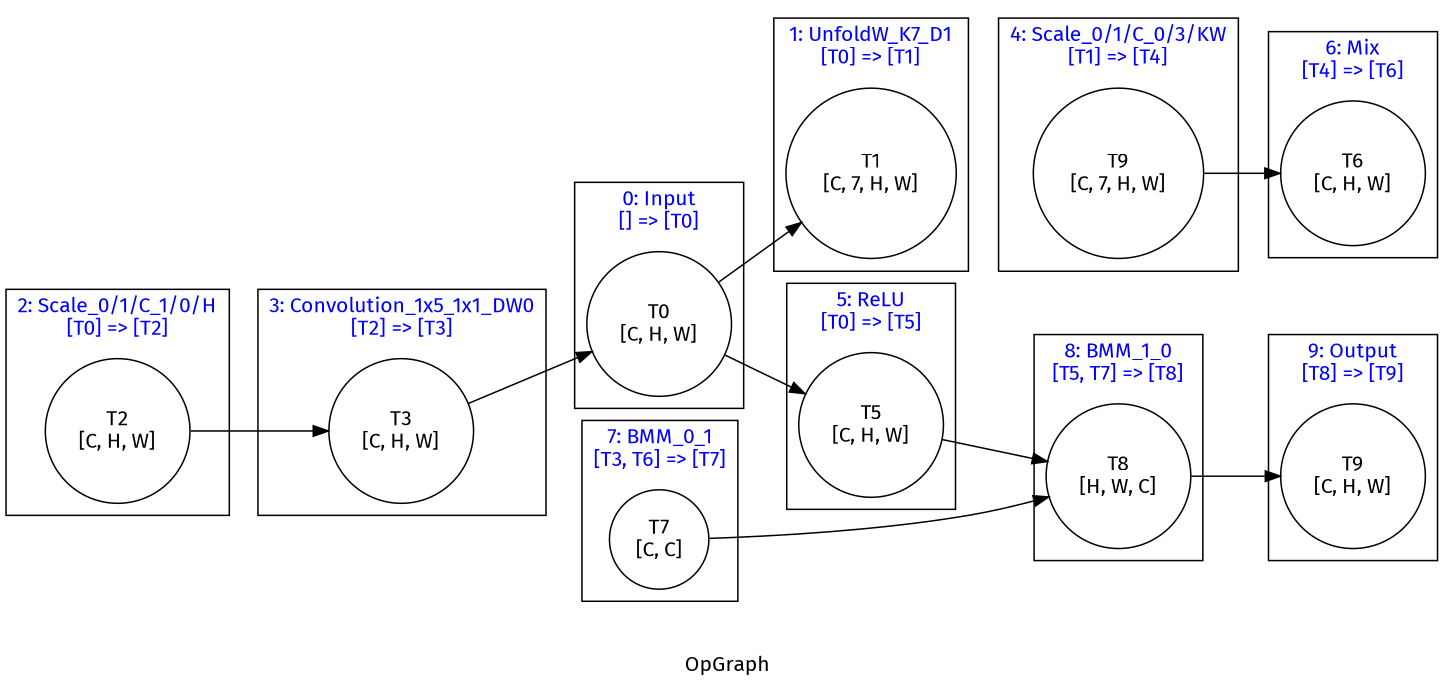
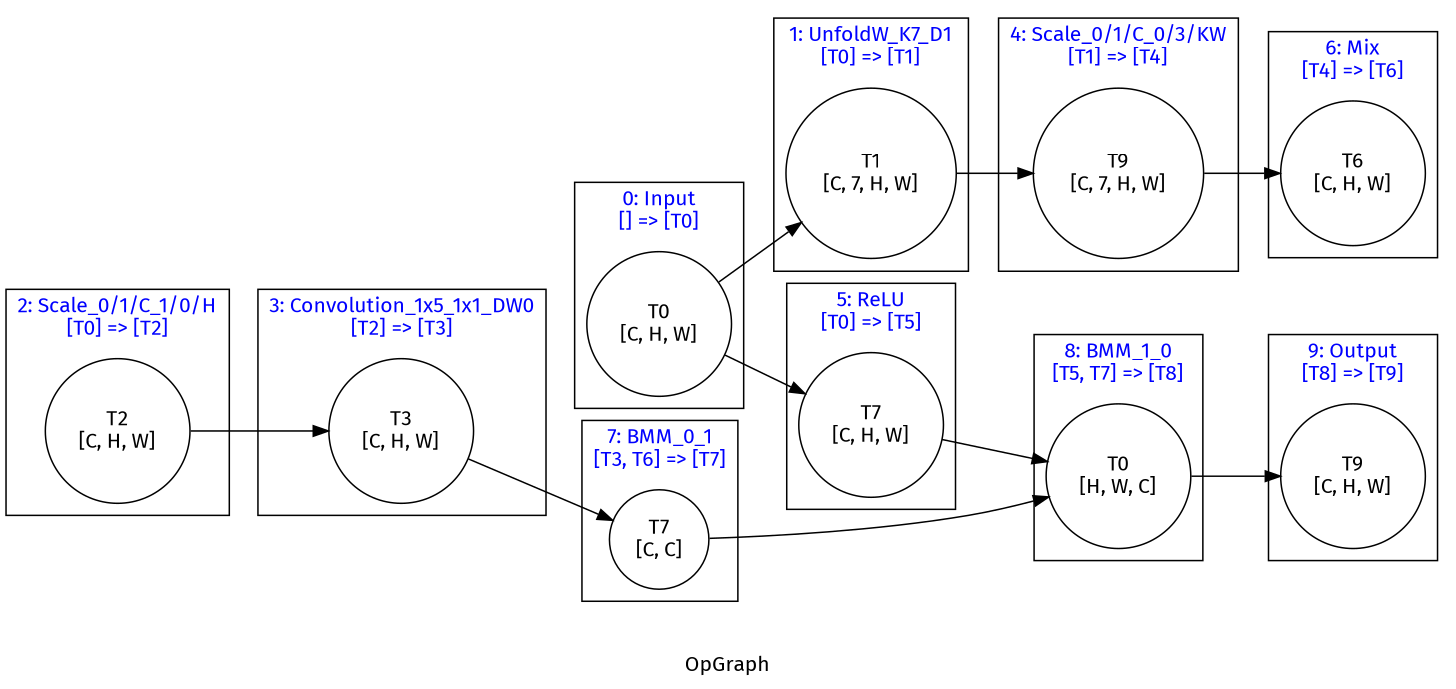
edge "T1 [C, 7, H, W]" -> "T9 [C, 7, H, W]": added
edge "T3 [C, H, W]" -> "T0 [C, H, W]": now "T3 [C, H, W]" -> "T7 [C, C]"
node "T5 [C, H, W]": label "T5 [C, H, W]" -> "T7 [C, H, W]"
node "T8 [H, W, C]": label "T8 [H, W, C]" -> "T0 [H, W, C]"
